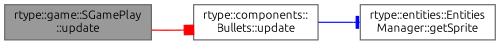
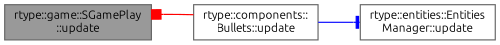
node "rtype::entities::Entities Manager::getSprite": label "rtype::entities::Entities Manager::getSprite" -> "rtype::entities::Entities Manager::update"
edge "rtype::game::SGamePlay ::update" -> "rtype::components:: Bullets::update": reversed
